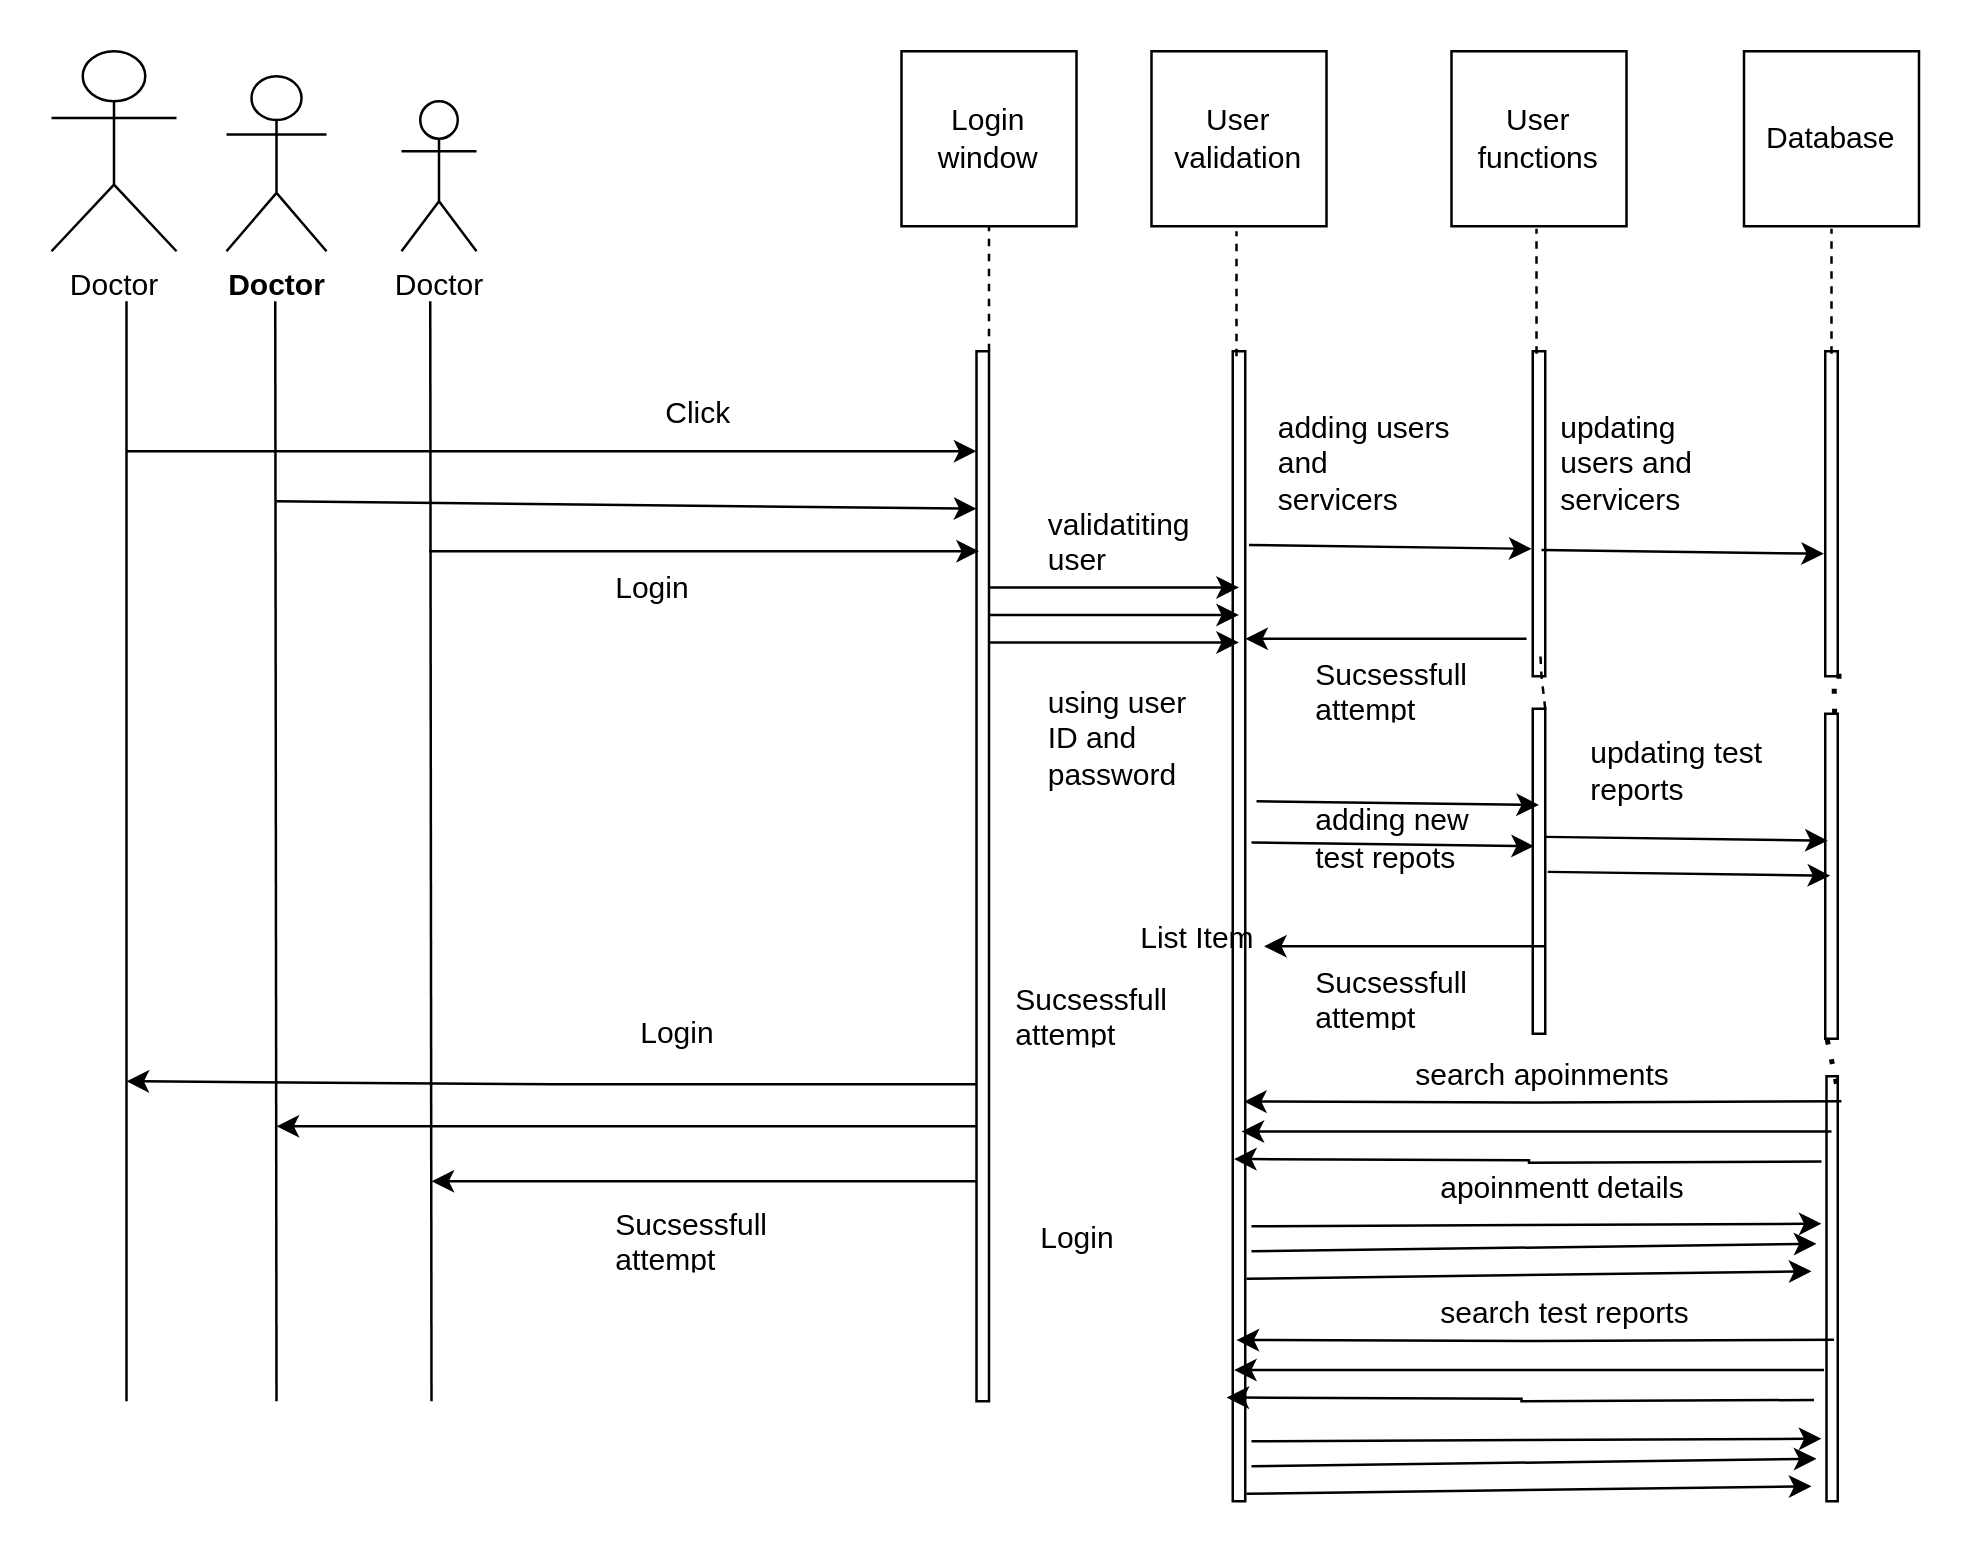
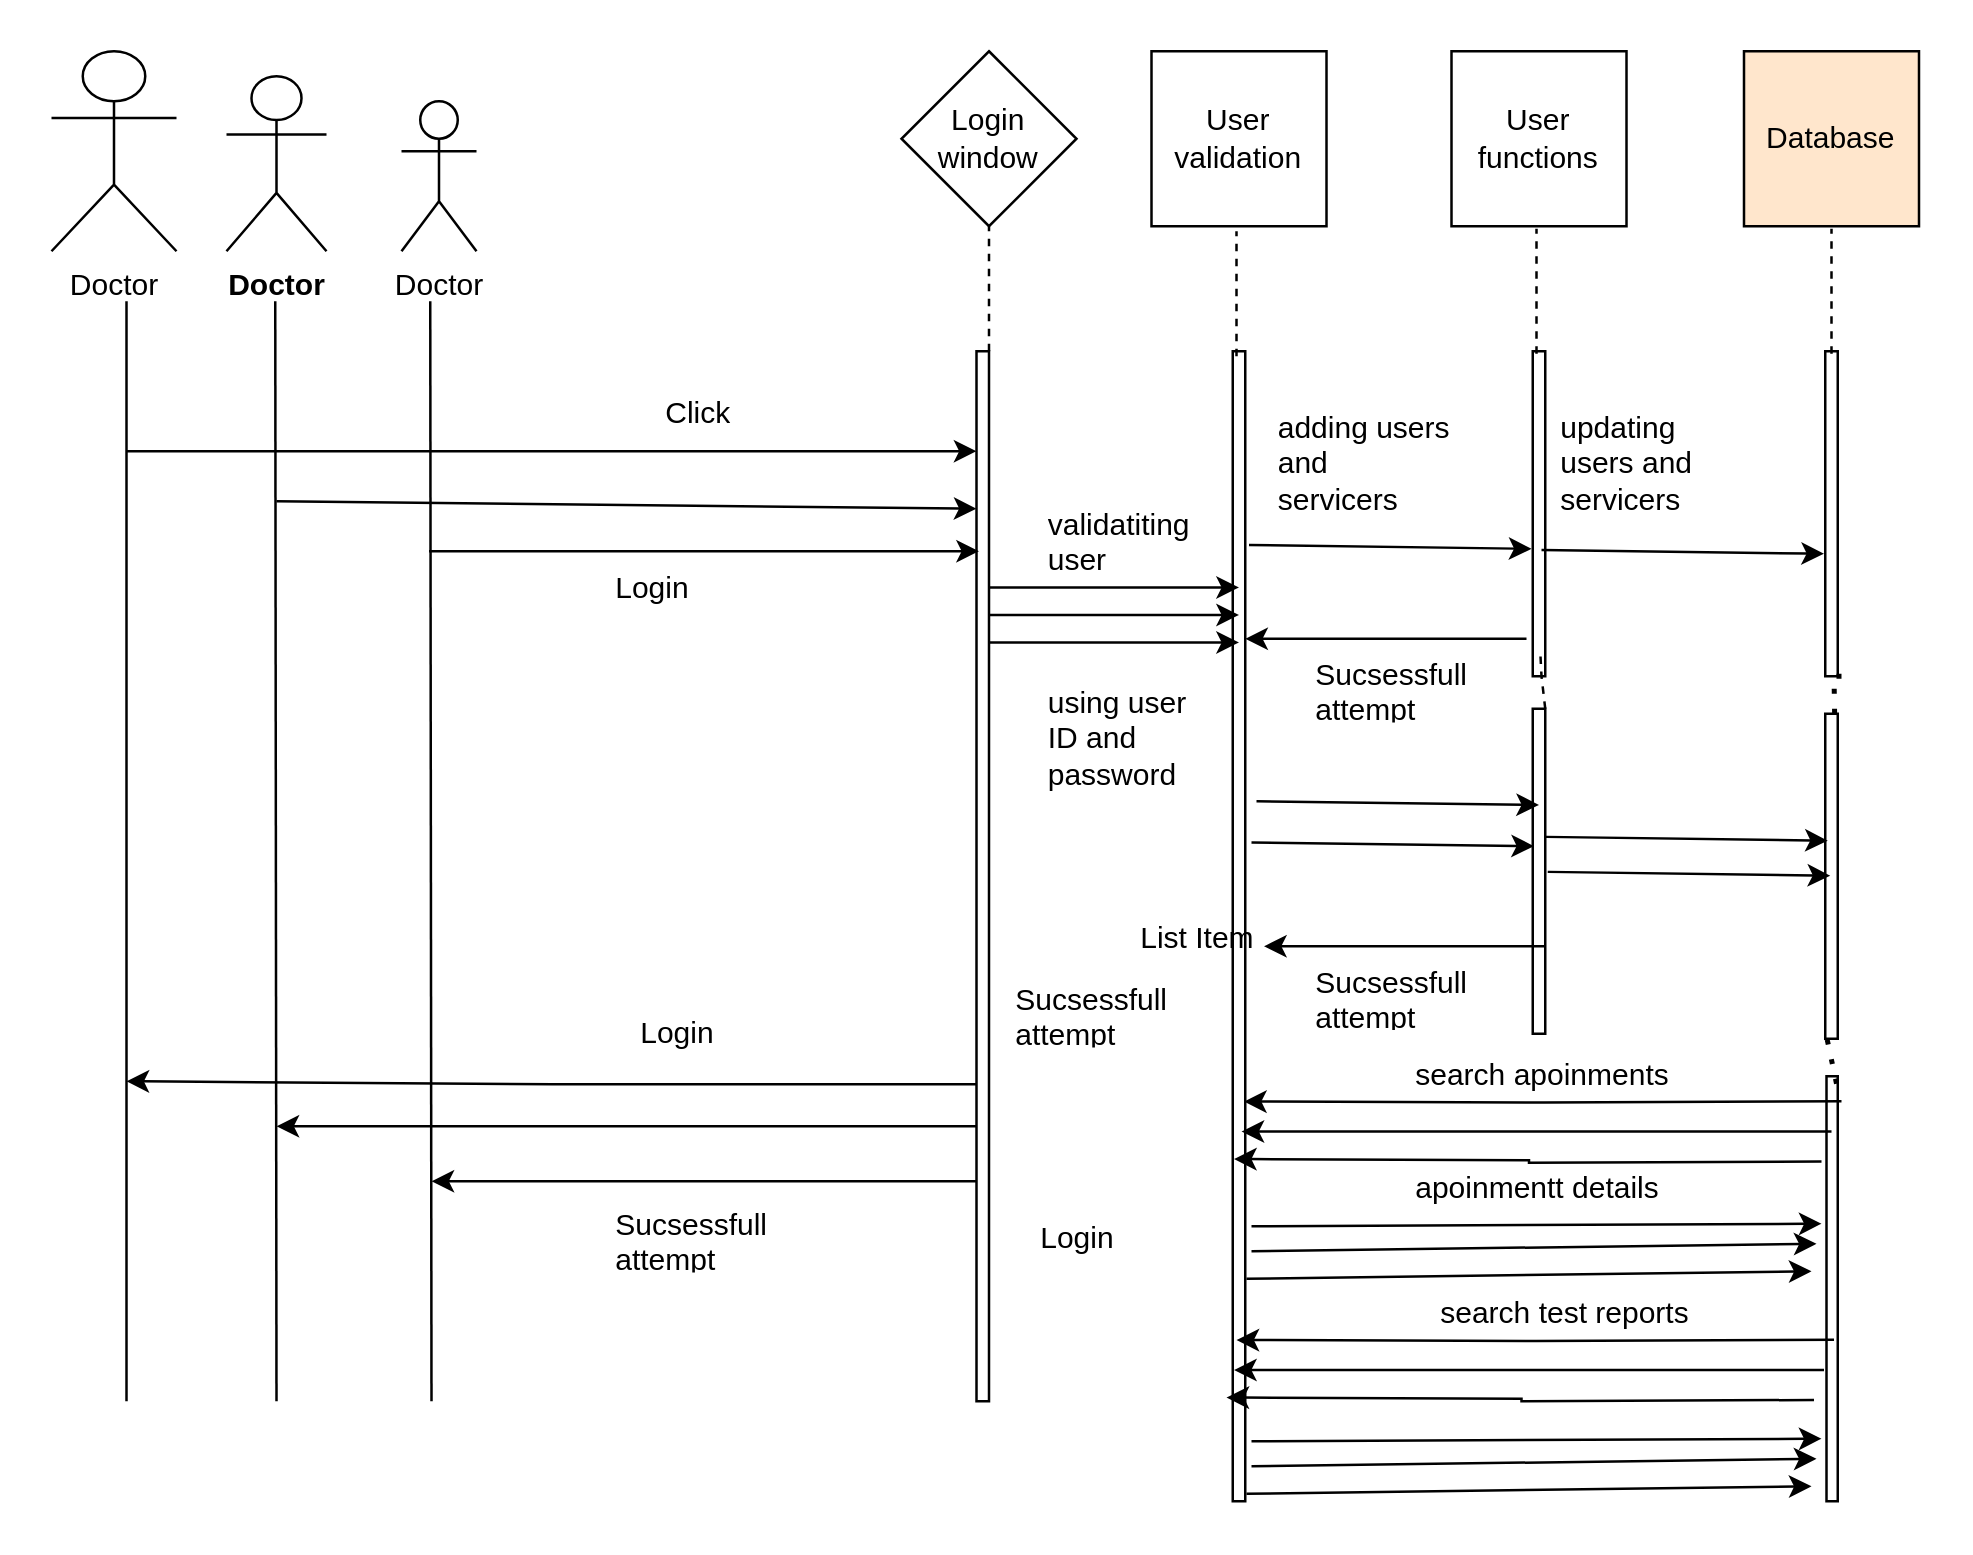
node "Login window": shape rectangle -> diamond
node "Database": fillcolor #ffffff -> #ffe6cc
node "updating test reports": removed
node "adding new test repots": removed
node "apoinmentt details": moved (1601, 1189) -> (1576, 1189)
